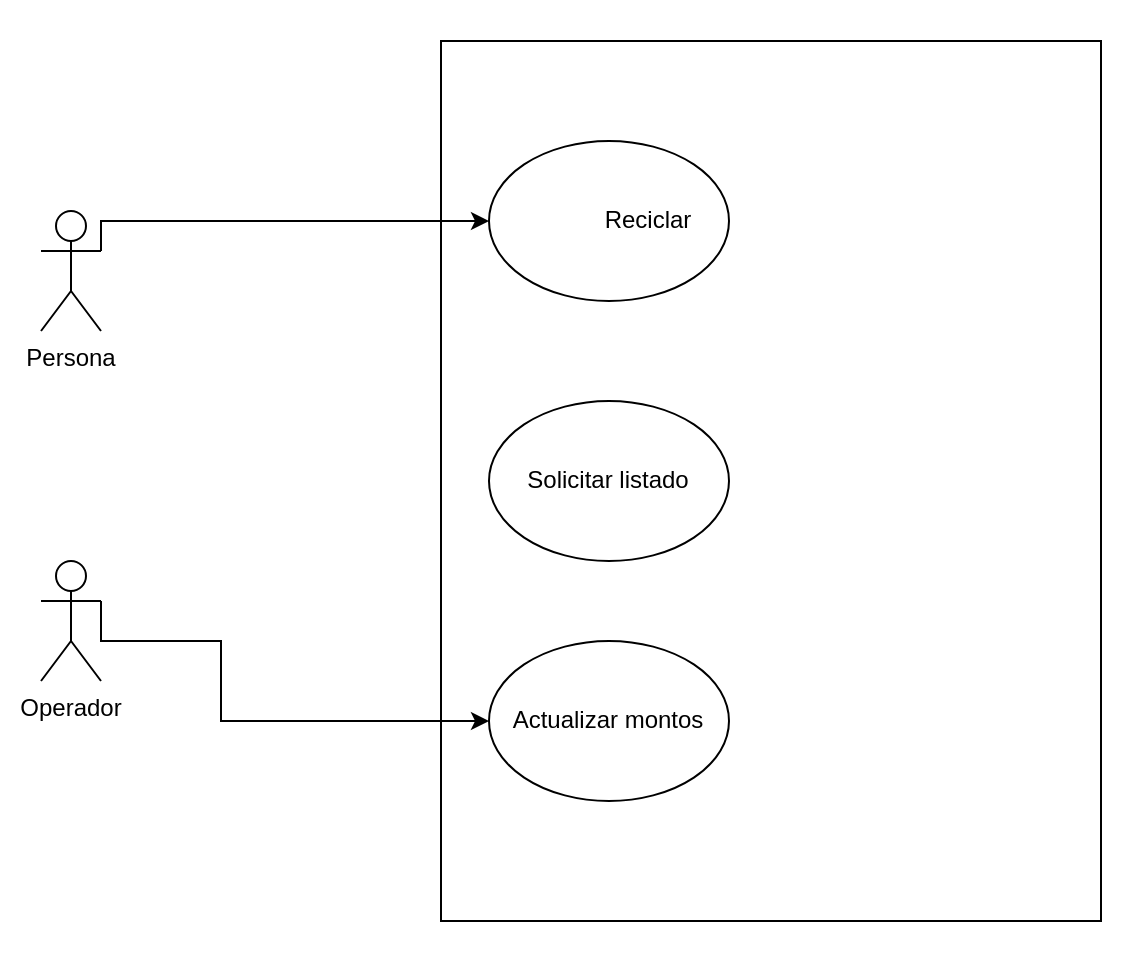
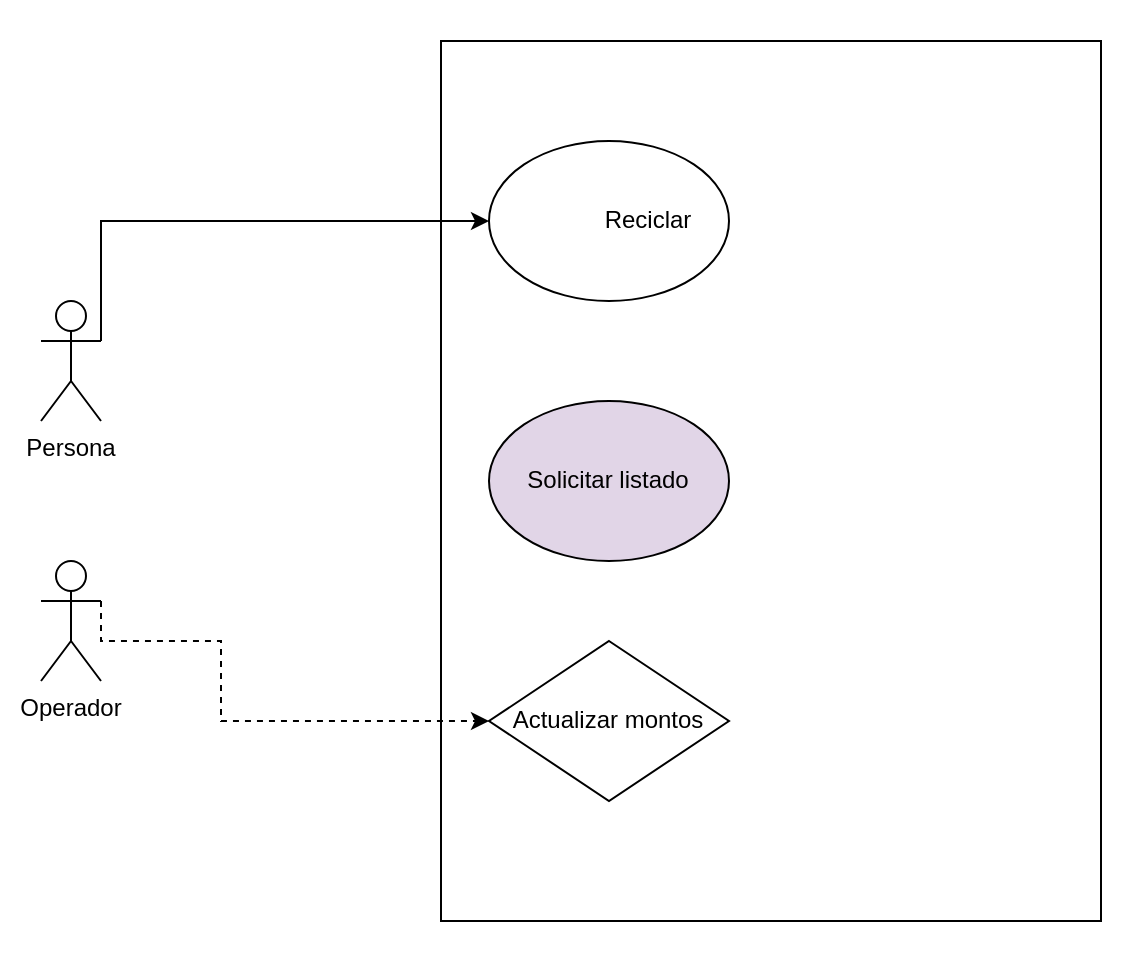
node "Persona": moved (71, 271) -> (71, 361)
node "Solicitar listado": fillcolor #ffffff -> #e1d5e7
edge "Operador" -> "Actualizar montos": style solid -> dashed
node "Actualizar montos": shape ellipse -> diamond
